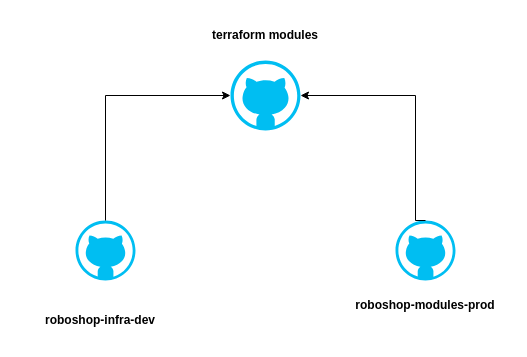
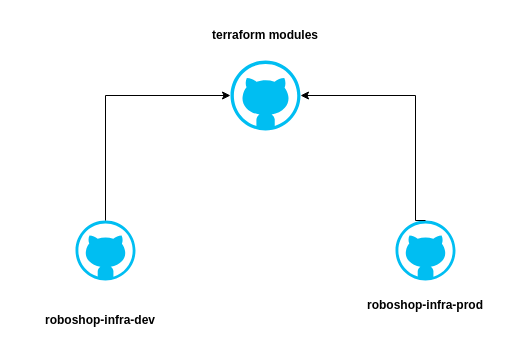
node "roboshop-modules-prod": label "roboshop-modules-prod" -> "roboshop-infra-prod"
